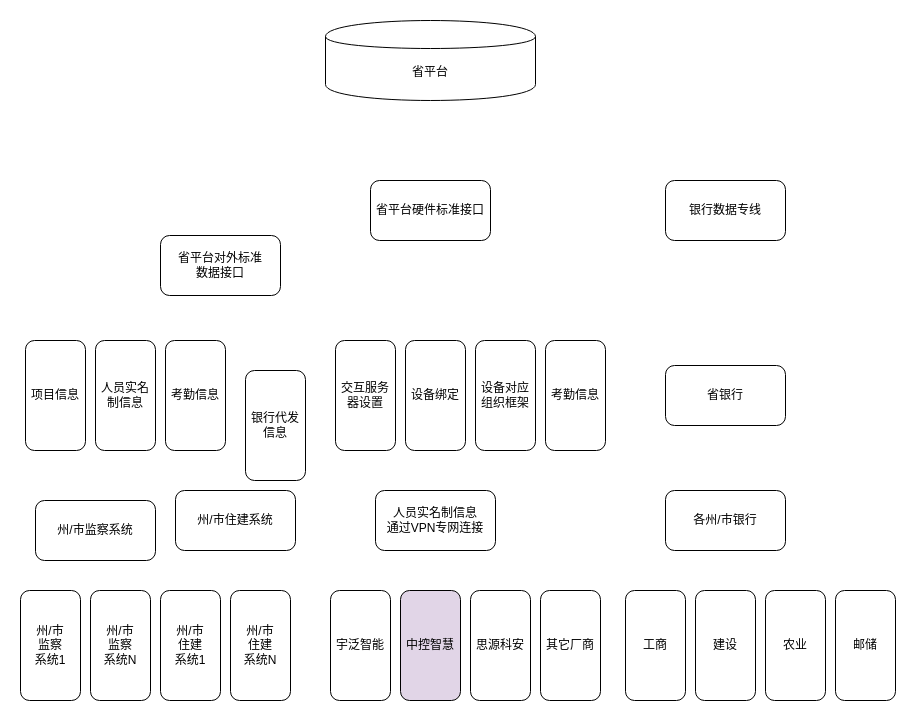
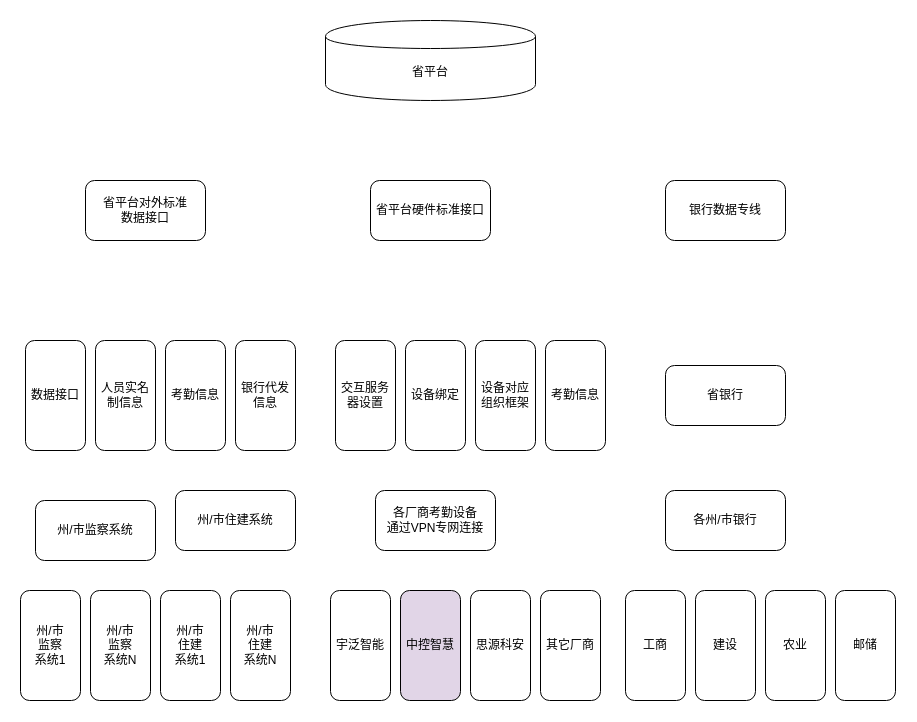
node "省平台对外标准 数据接口": moved (221, 266) -> (146, 211)
node "项目信息": label "项目信息" -> "数据接口"
node "银行代发信息": moved (276, 426) -> (266, 396)
node "人员实名制信息 通过VPN专网连接": label "人员实名制信息 通过VPN专网连接" -> "各厂商考勤设备 通过VPN专网连接"
